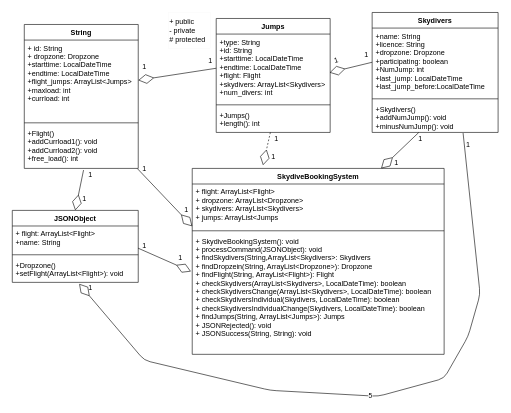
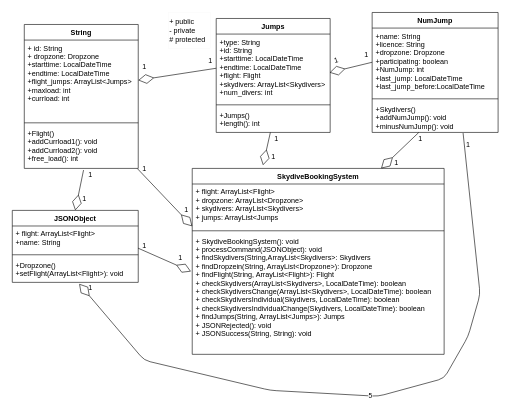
node "Skydivers": label "Skydivers" -> "NumJump"
edge "+Jumps() +length(): int" -> "SkydiveBookingSystem": style dashed -> solid
